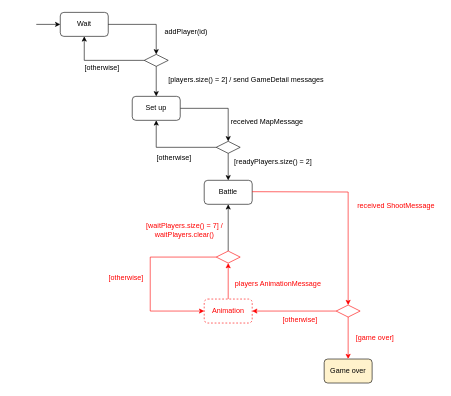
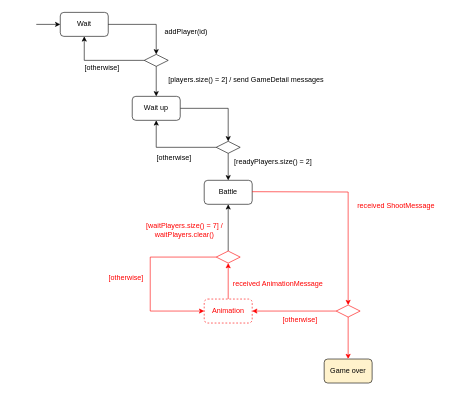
node "Set up": label "Set up" -> "Wait up"
node "received MapMessage": removed
node "players AnimationMessage": label "players AnimationMessage" -> "received AnimationMessage"
node "[game over]": removed
